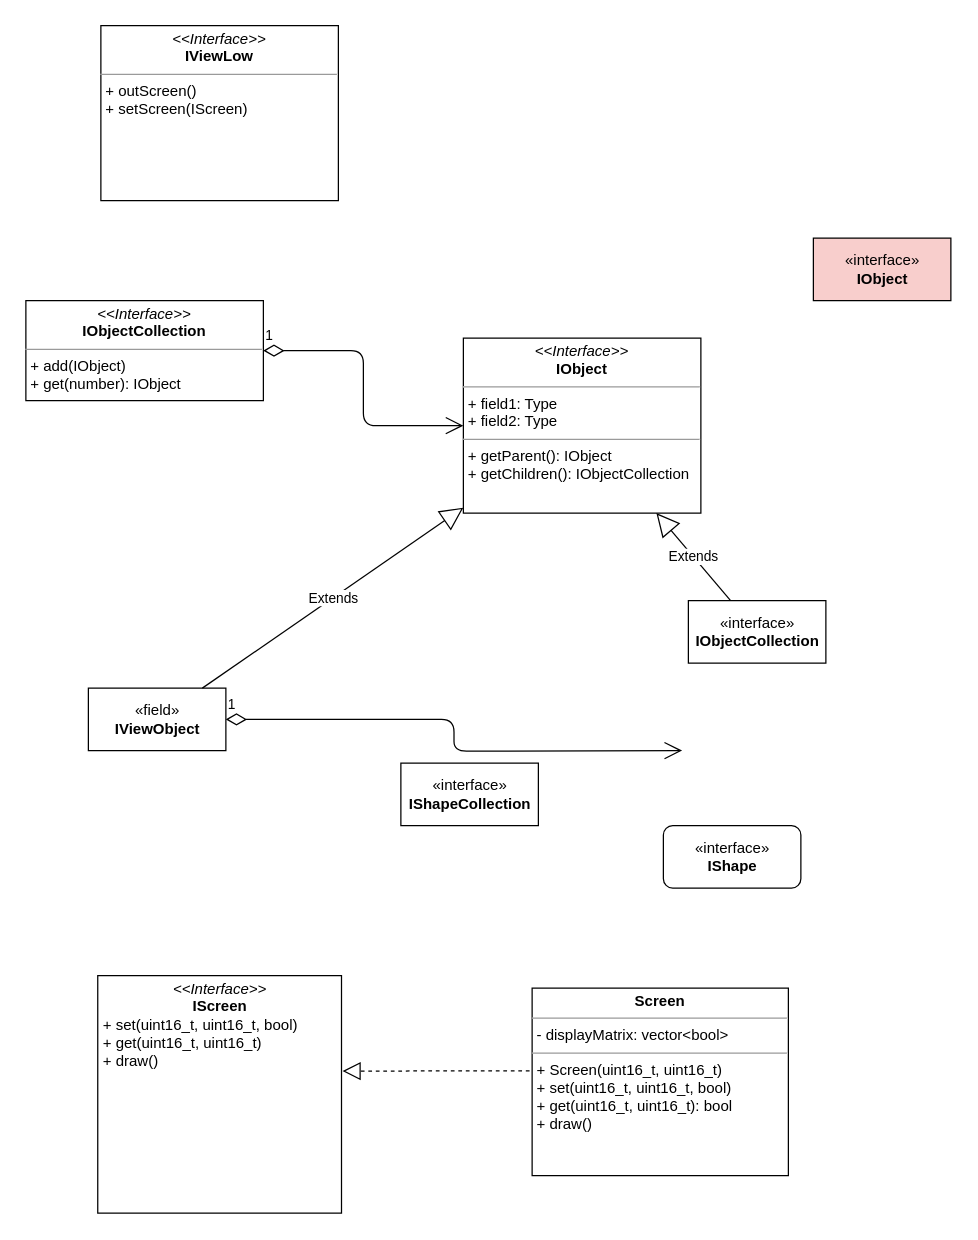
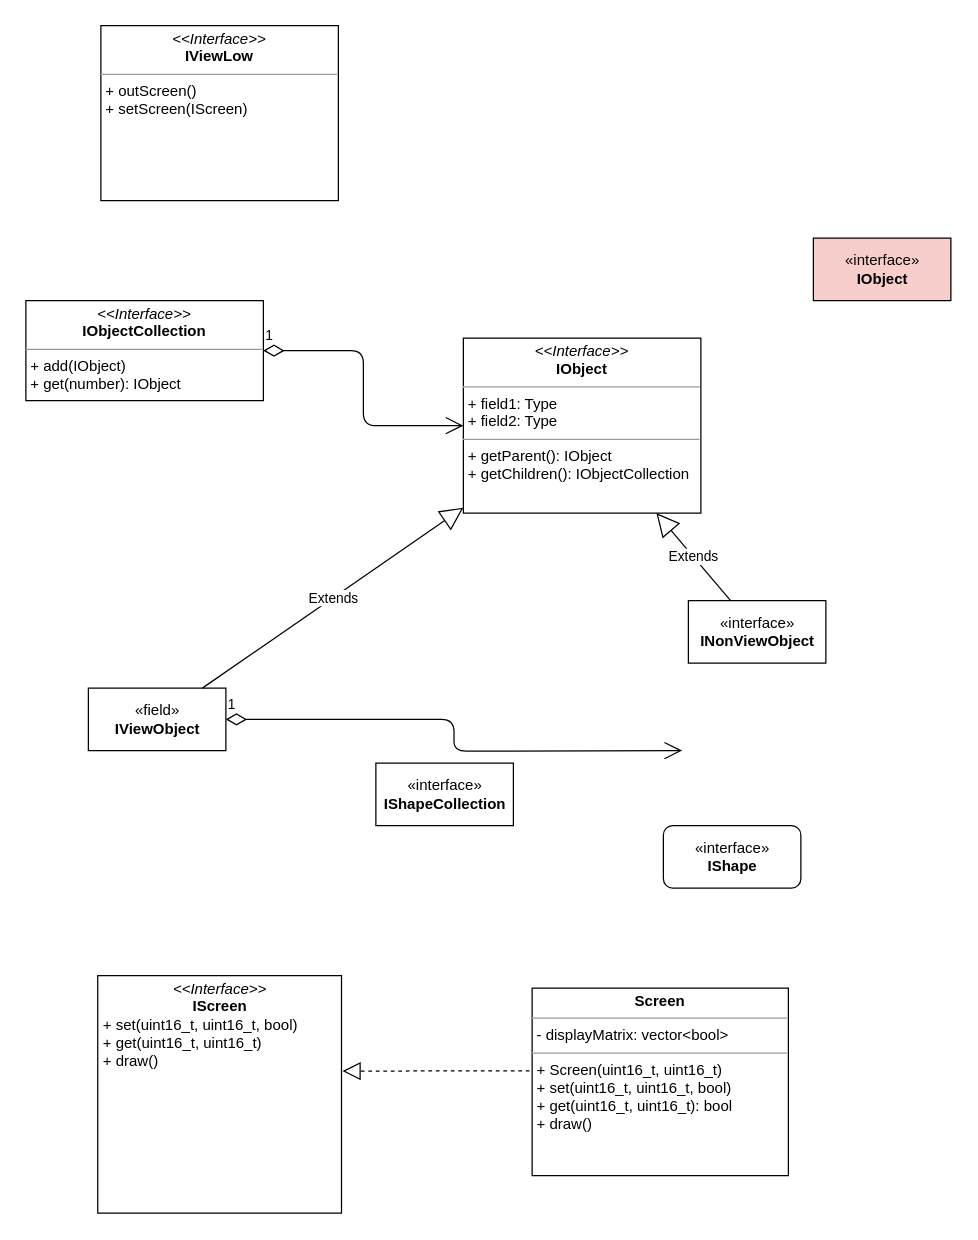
node "«interface» IObjectCollection": label "«interface» IObjectCollection" -> "«interface» INonViewObject"
node "«interface» IShapeCollection": moved (469, 794) -> (444, 794)
